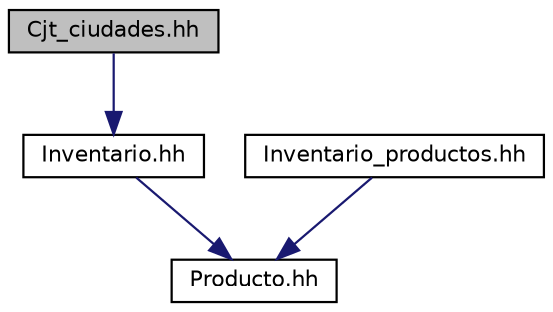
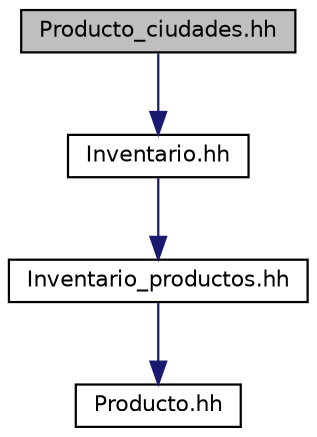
node "Cjt_ciudades.hh": label "Cjt_ciudades.hh" -> "Producto_ciudades.hh"
edge "Inventario.hh" -> "Producto.hh": now "Inventario.hh" -> "Inventario_productos.hh"
